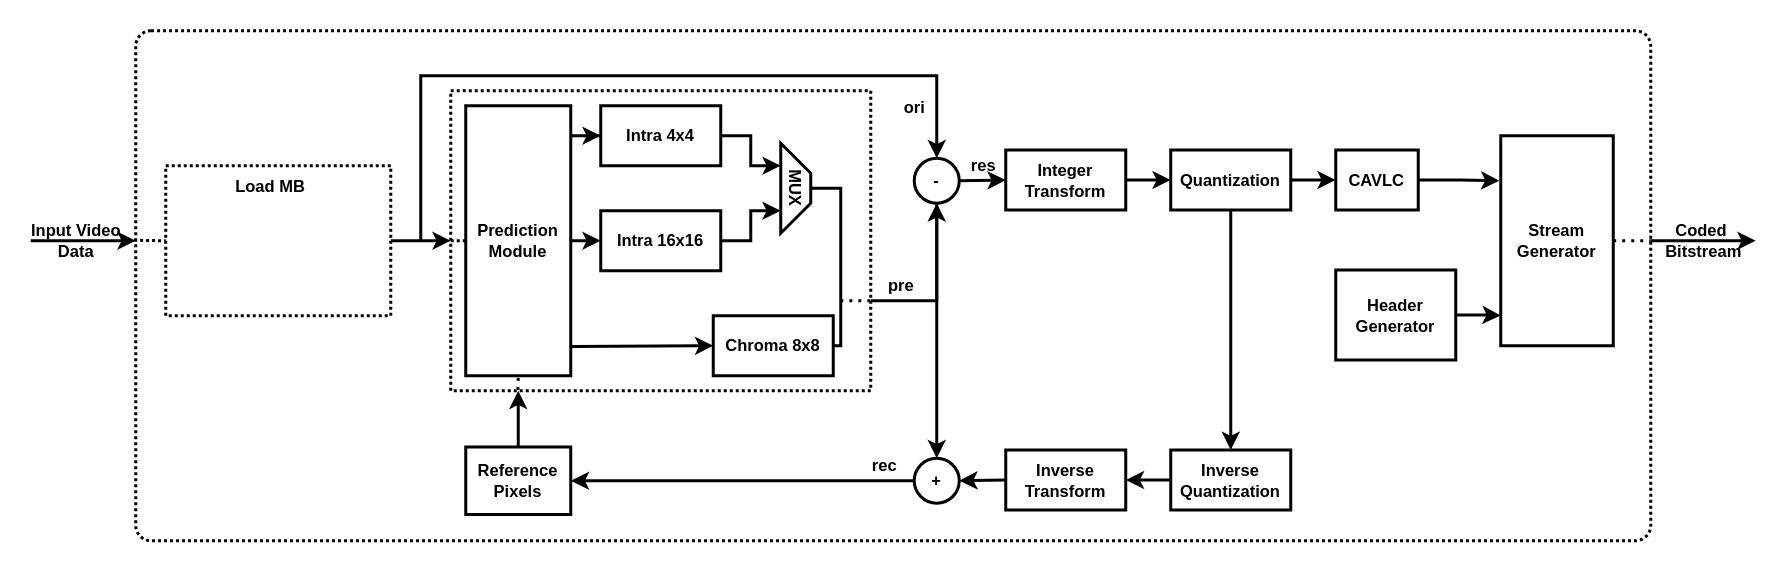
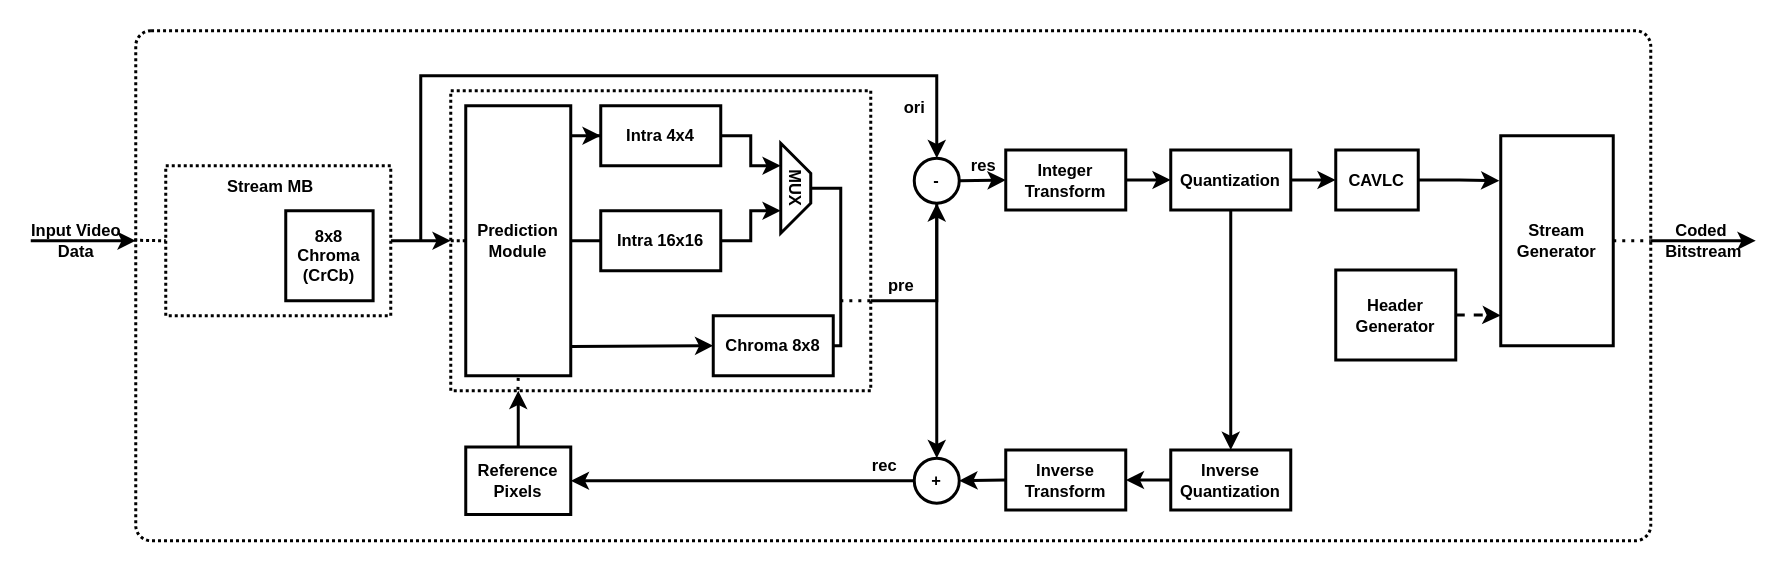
node "Load MB": label "Load MB" -> "Stream MB"
edge "Prediction Module" -> "Intra 16x16": arrowhead classic -> none
node "8x8 Chroma (CrCb)": added
edge "Header Generator" -> "Stream Generator": style solid -> dashed
